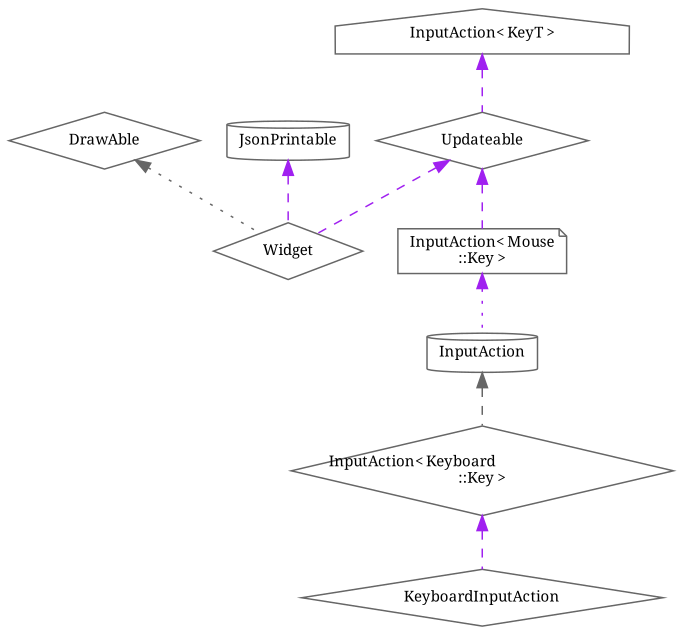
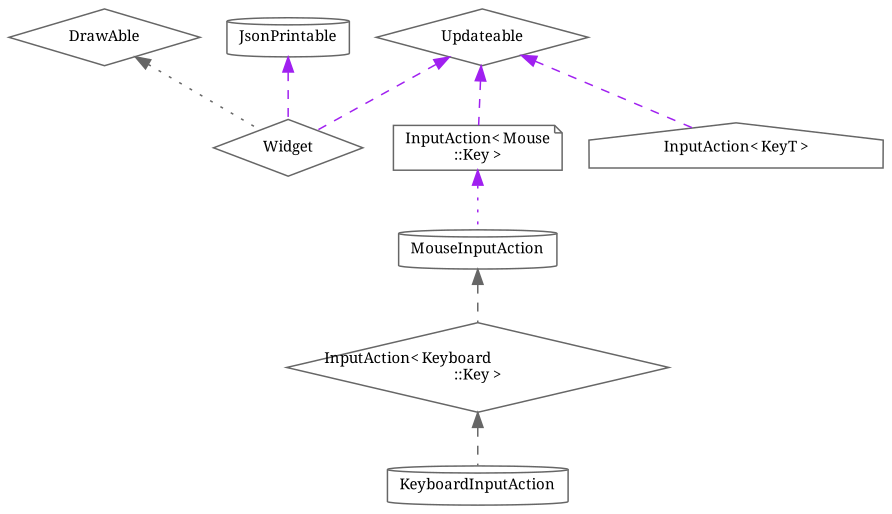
edge "Updateable" -> "InputAction< KeyT >": reversed
node "InputAction": label "InputAction" -> "MouseInputAction"
edge "KeyboardInputAction" -> "InputAction< Keyboard ::Key >": color purple -> gray40
node "KeyboardInputAction": shape diamond -> cylinder
